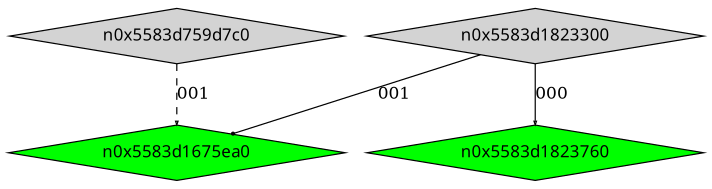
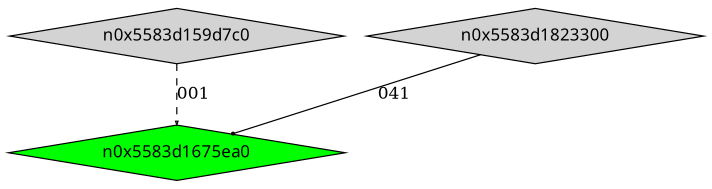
node "n0x5583d759d7c0": label "n0x5583d759d7c0" -> "n0x5583d159d7c0"
edge "n0x5583d1823300" -> "n0x5583d1675ea0": label "001" -> "041"
node "n0x5583d1823760": removed
